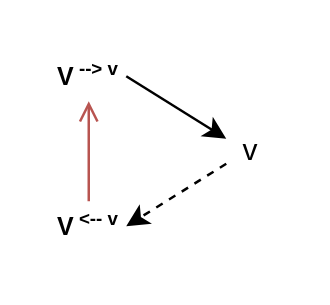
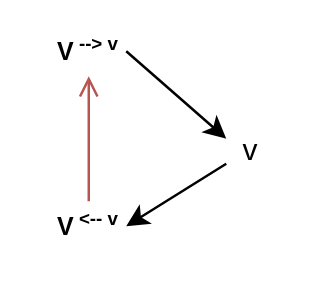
node "V --> v": moved (89, 76) -> (89, 51)
edge "v" -> "V <-- v": style dashed -> solid
